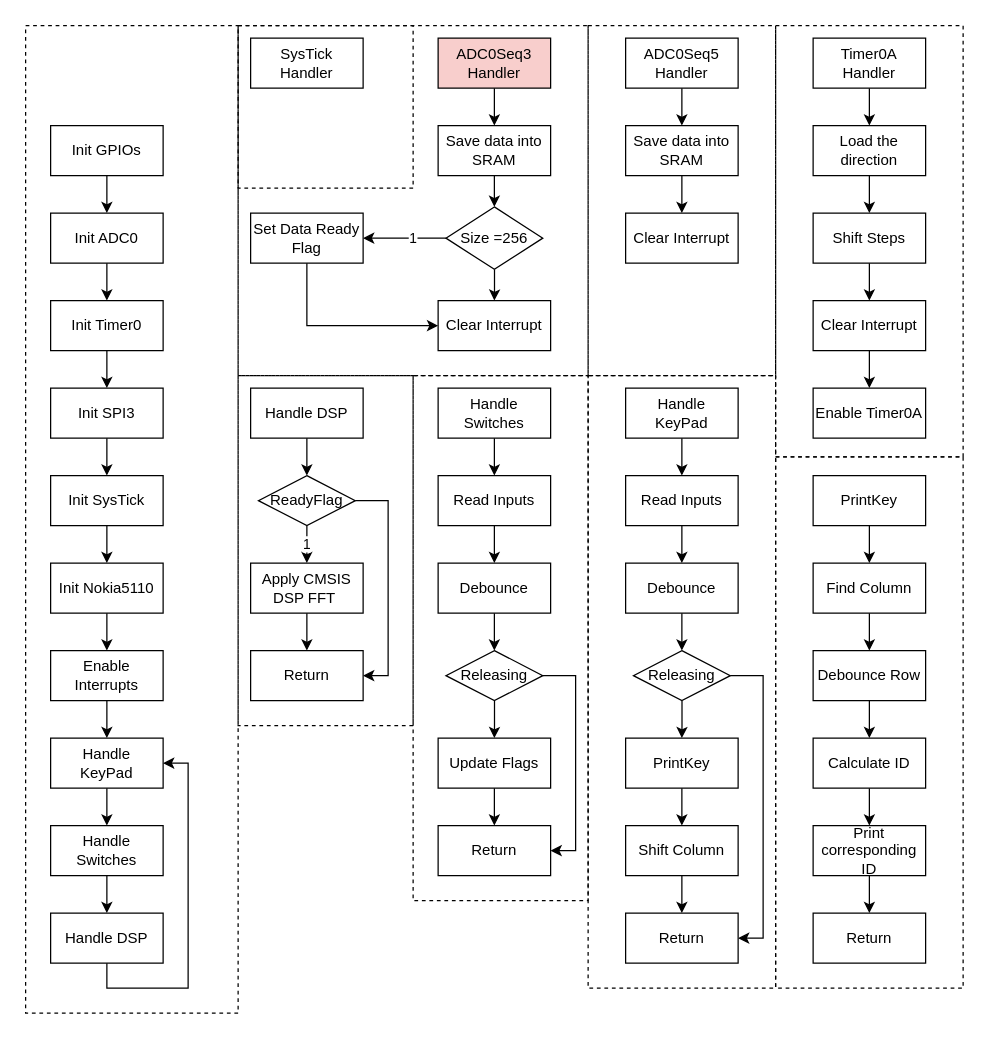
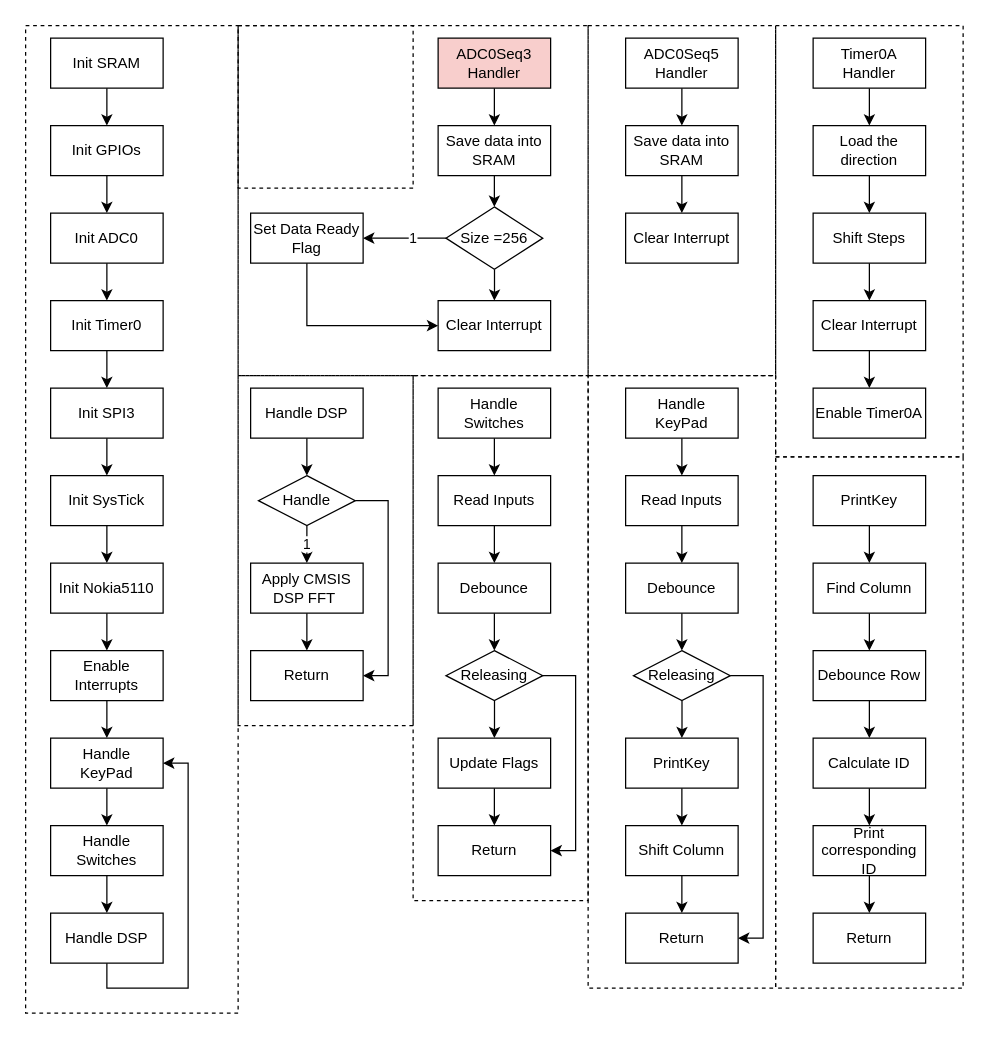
node "Init SRAM": added
node "SysTick Handler": removed
edge "Init SRAM" -> "Init GPIOs": added
node "ReadyFlag": label "ReadyFlag" -> "Handle"
